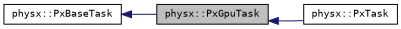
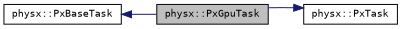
edge "physx::PxTask" -> "physx::PxGpuTask": reversed
